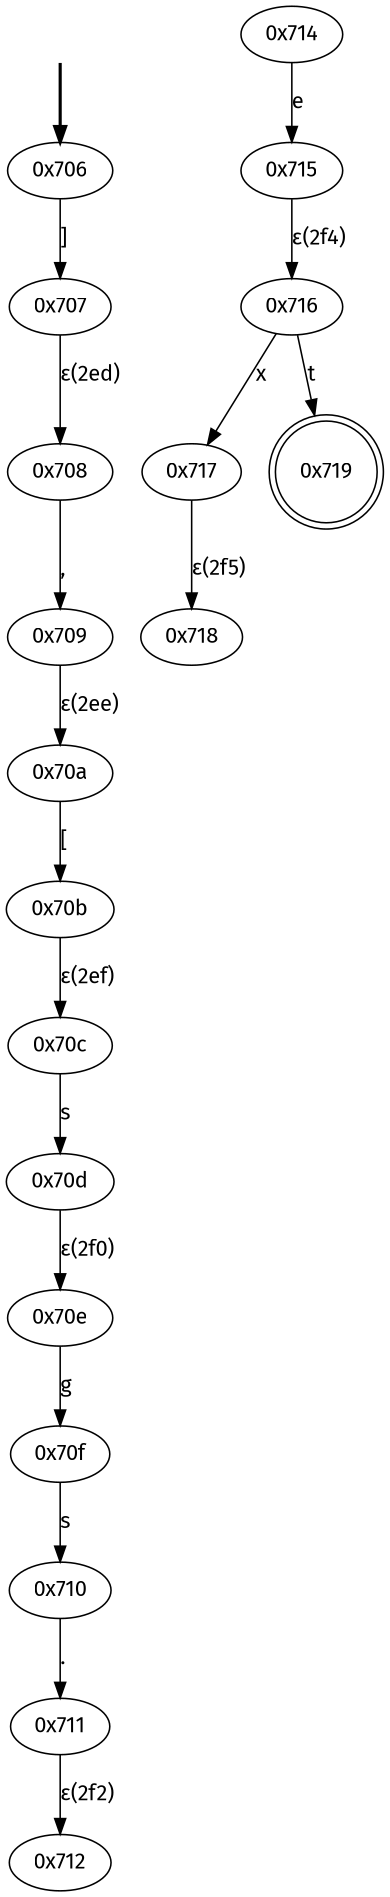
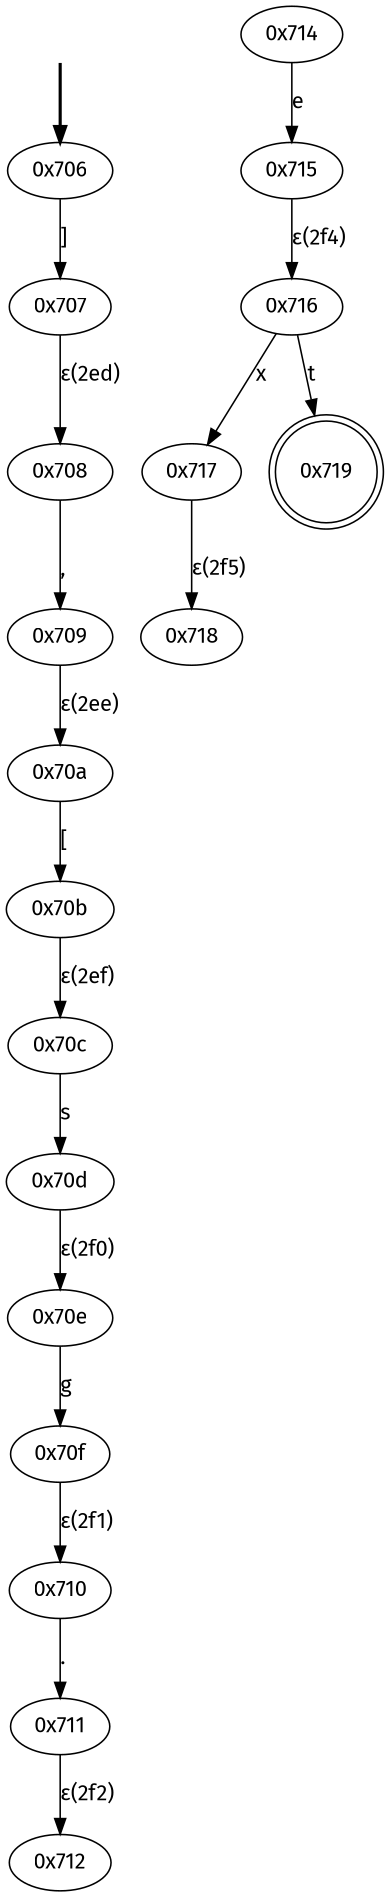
edge "0x70f" -> "0x710": label "s" -> "ε(2f1)"
